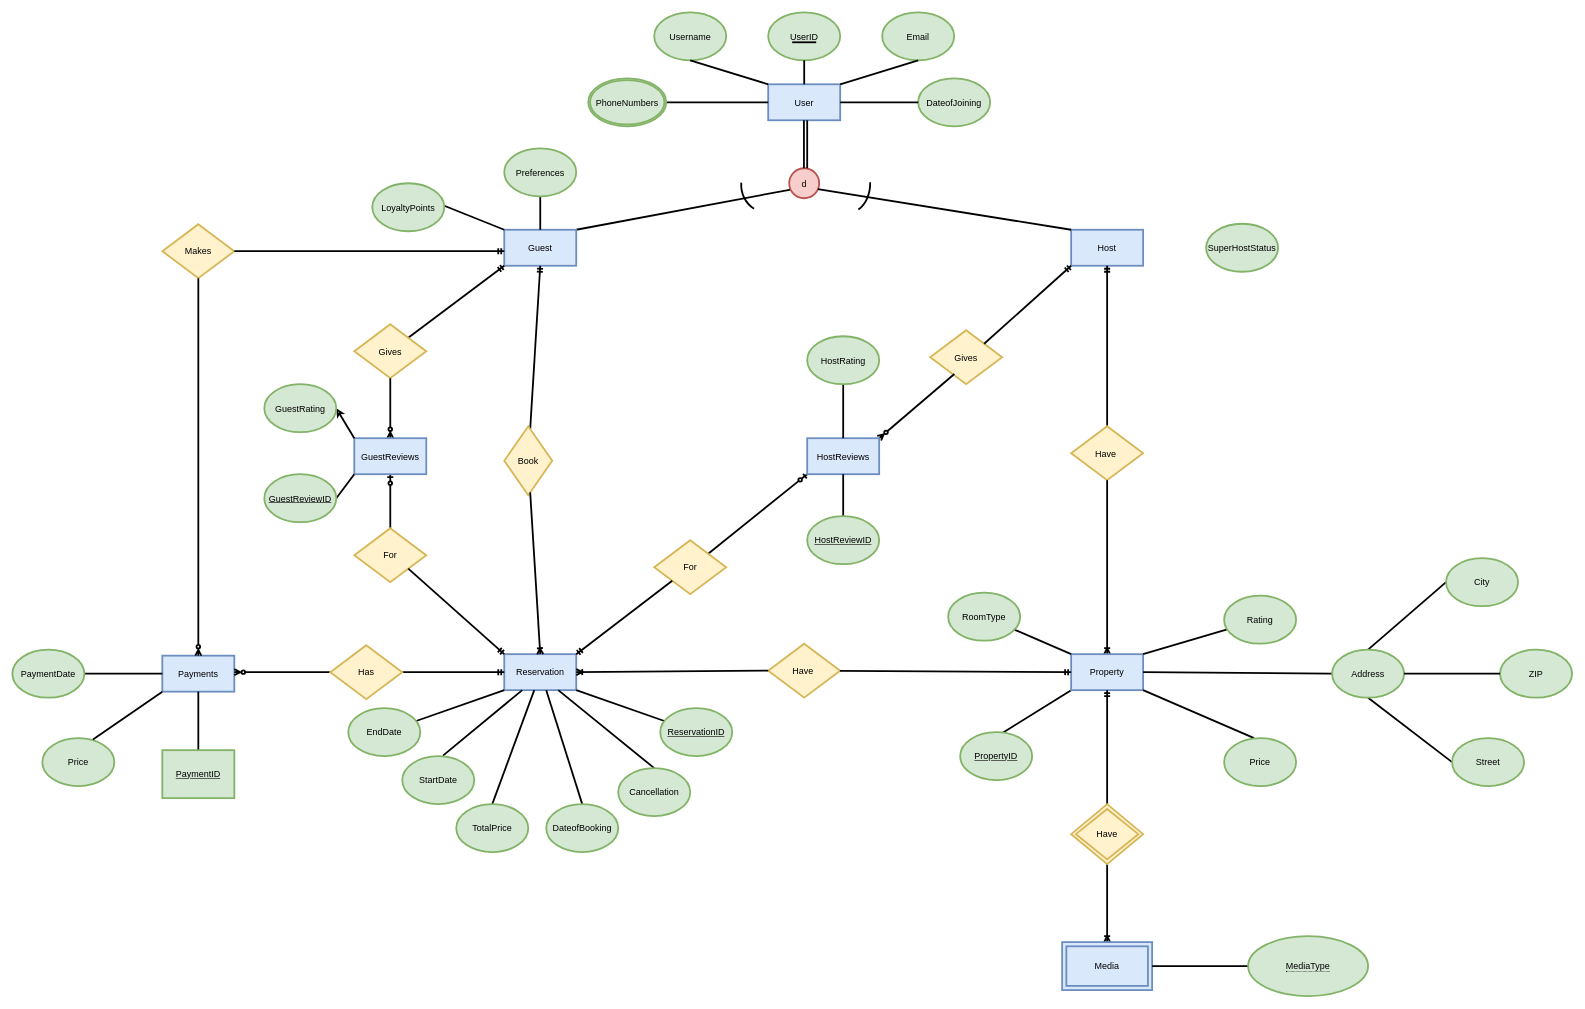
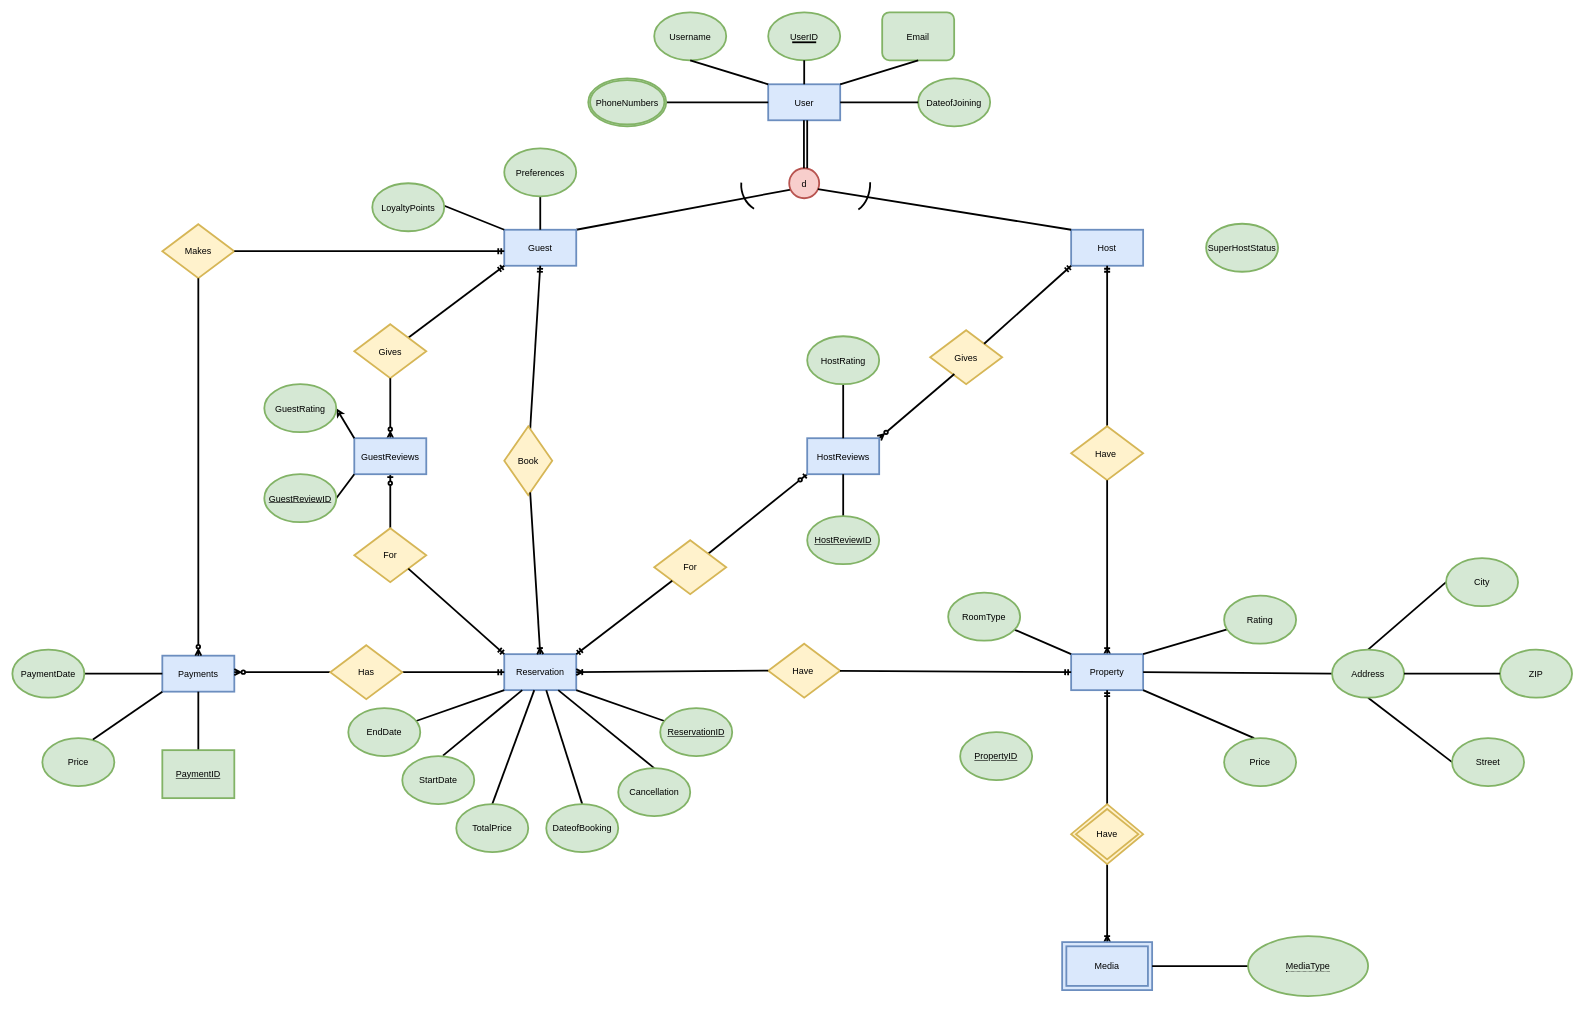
node "Email": shape ellipse -> rounded rectangle
edge "Property" -- "PropertyID": removed
